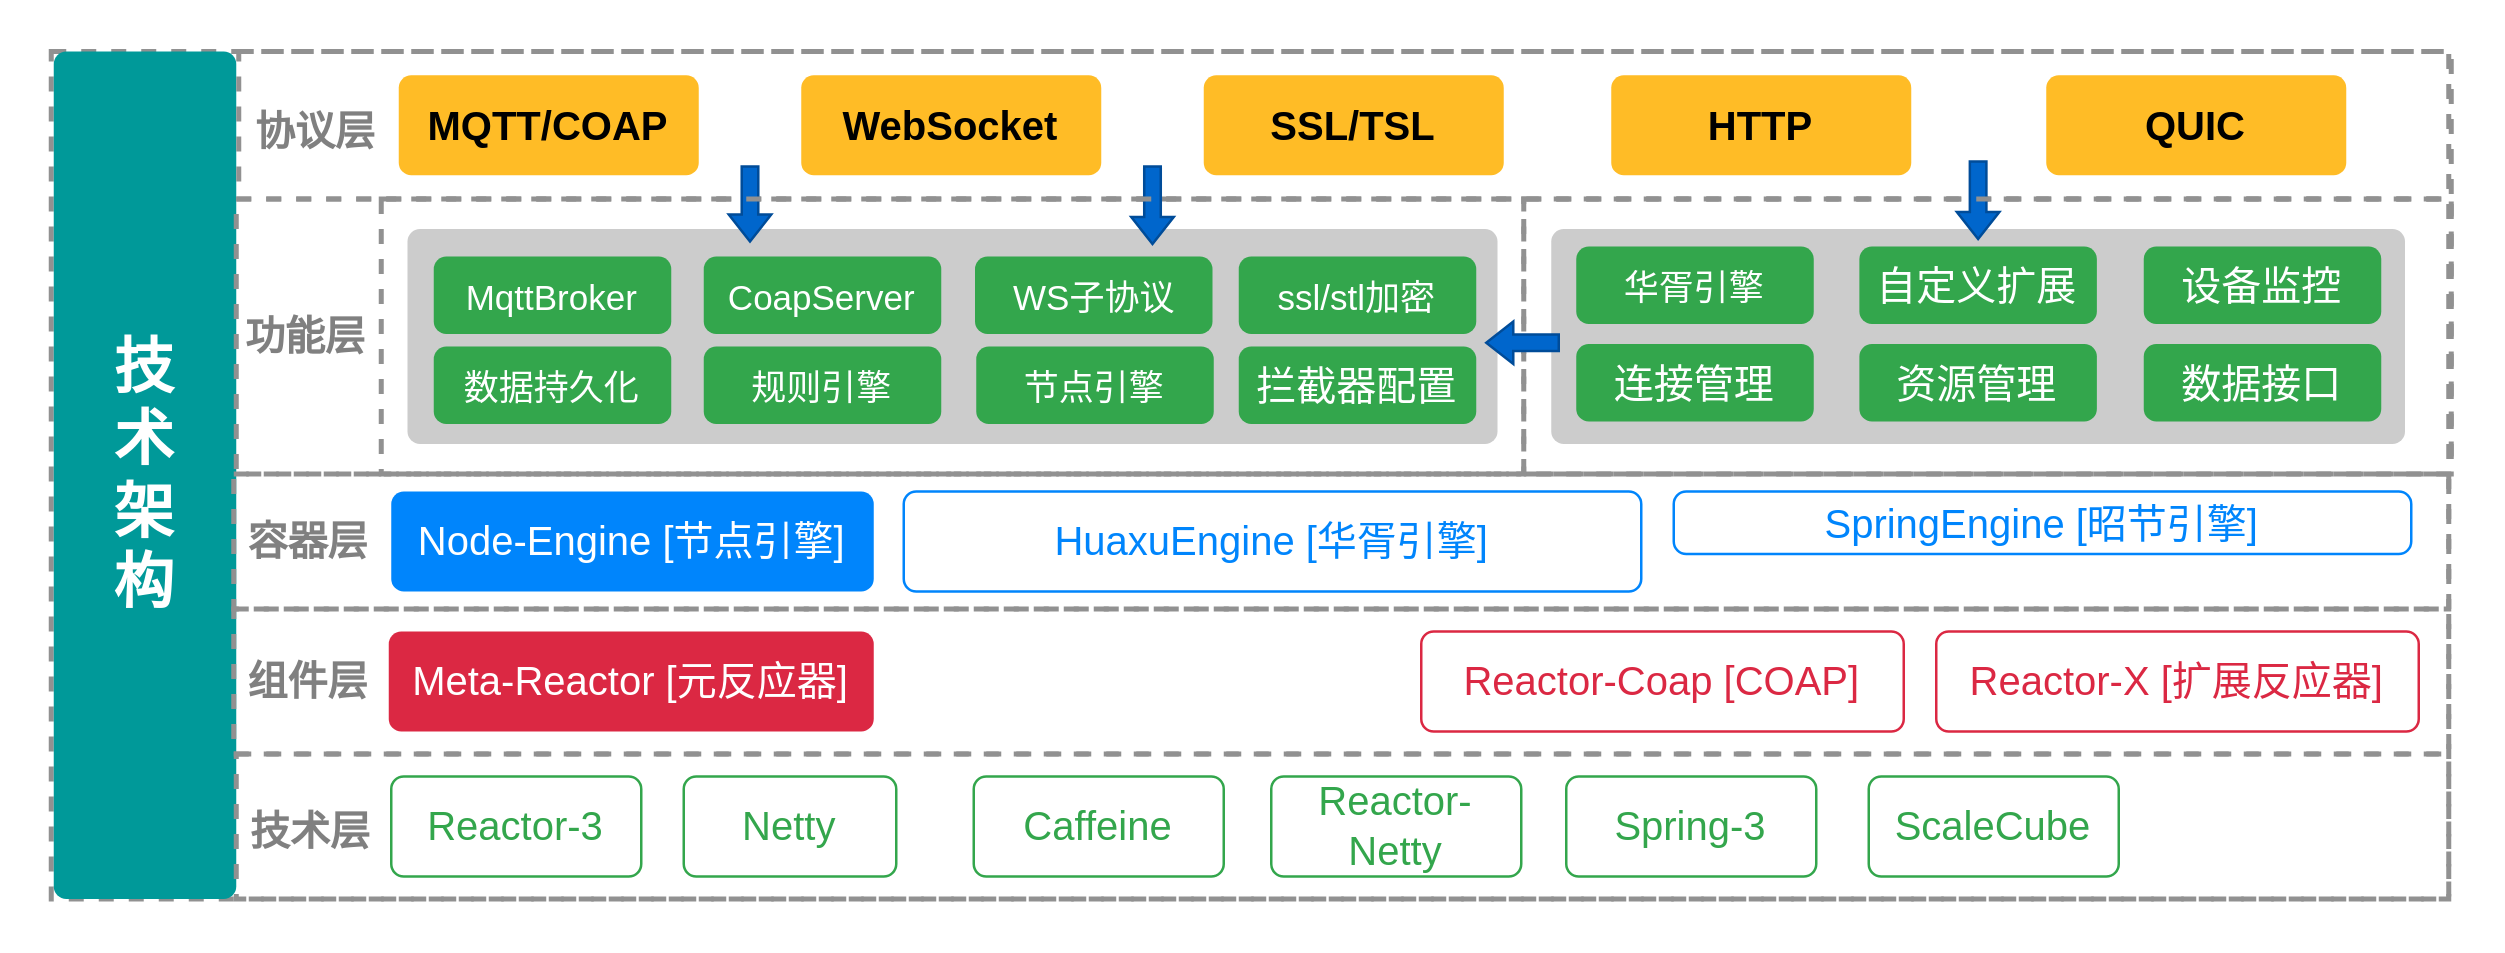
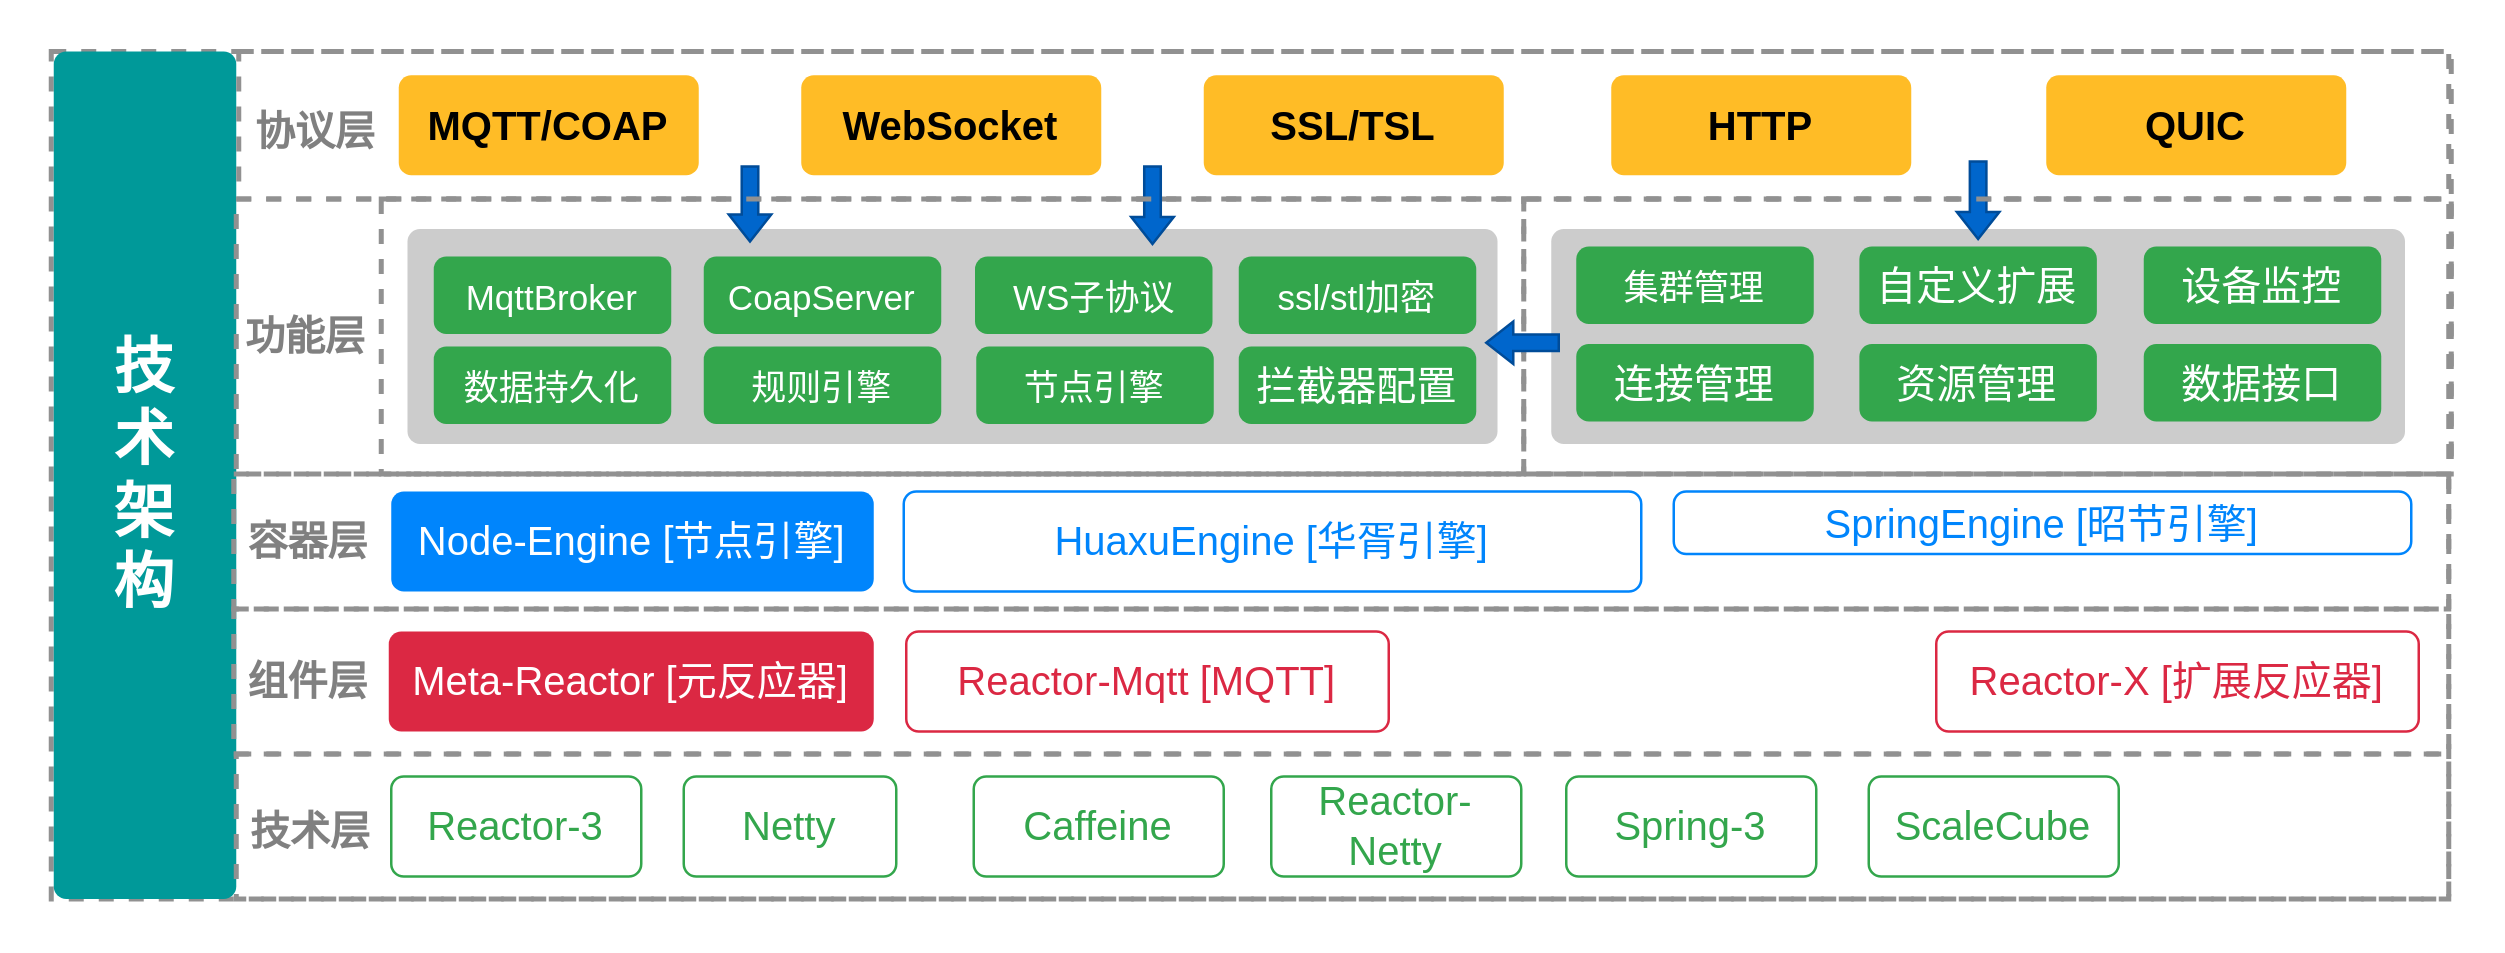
node "华胥引擎": label "华胥引擎" -> "集群管理"
node "Reactor-Mqtt [MQTT]": added
node "Reactor-Coap [COAP]": removed
